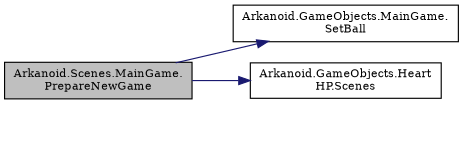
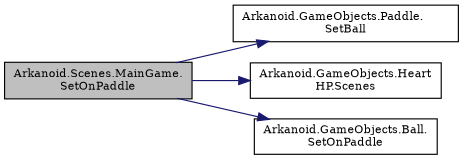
node "Arkanoid.GameObjects.MainGame. SetBall": label "Arkanoid.GameObjects.MainGame. SetBall" -> "Arkanoid.GameObjects.Paddle. SetBall"
node "Arkanoid.Scenes.MainGame. PrepareNewGame": label "Arkanoid.Scenes.MainGame. PrepareNewGame" -> "Arkanoid.Scenes.MainGame. SetOnPaddle"
node "Arkanoid.GameObjects.Ball. SetOnPaddle": added
